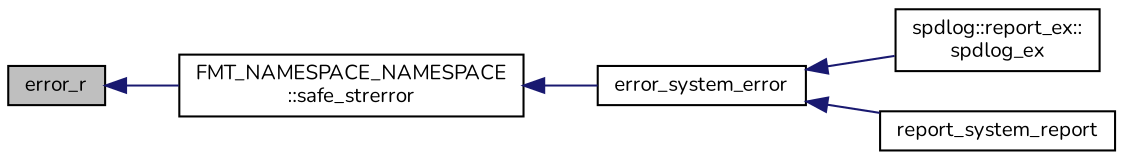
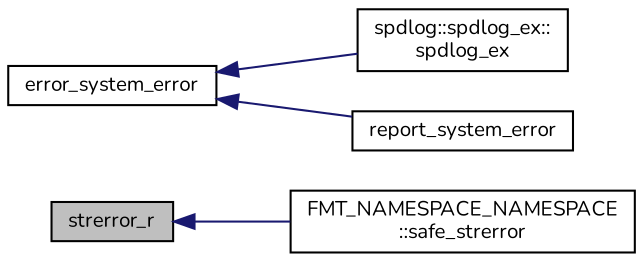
node "spdlog::report_ex:: spdlog_ex": label "spdlog::report_ex:: spdlog_ex" -> "spdlog::spdlog_ex:: spdlog_ex"
node "error_r": label "error_r" -> "strerror_r"
edge "error_system_error" -> "FMT_NAMESPACE_NAMESPACE ::safe_strerror": removed
node "report_system_report": label "report_system_report" -> "report_system_error"
